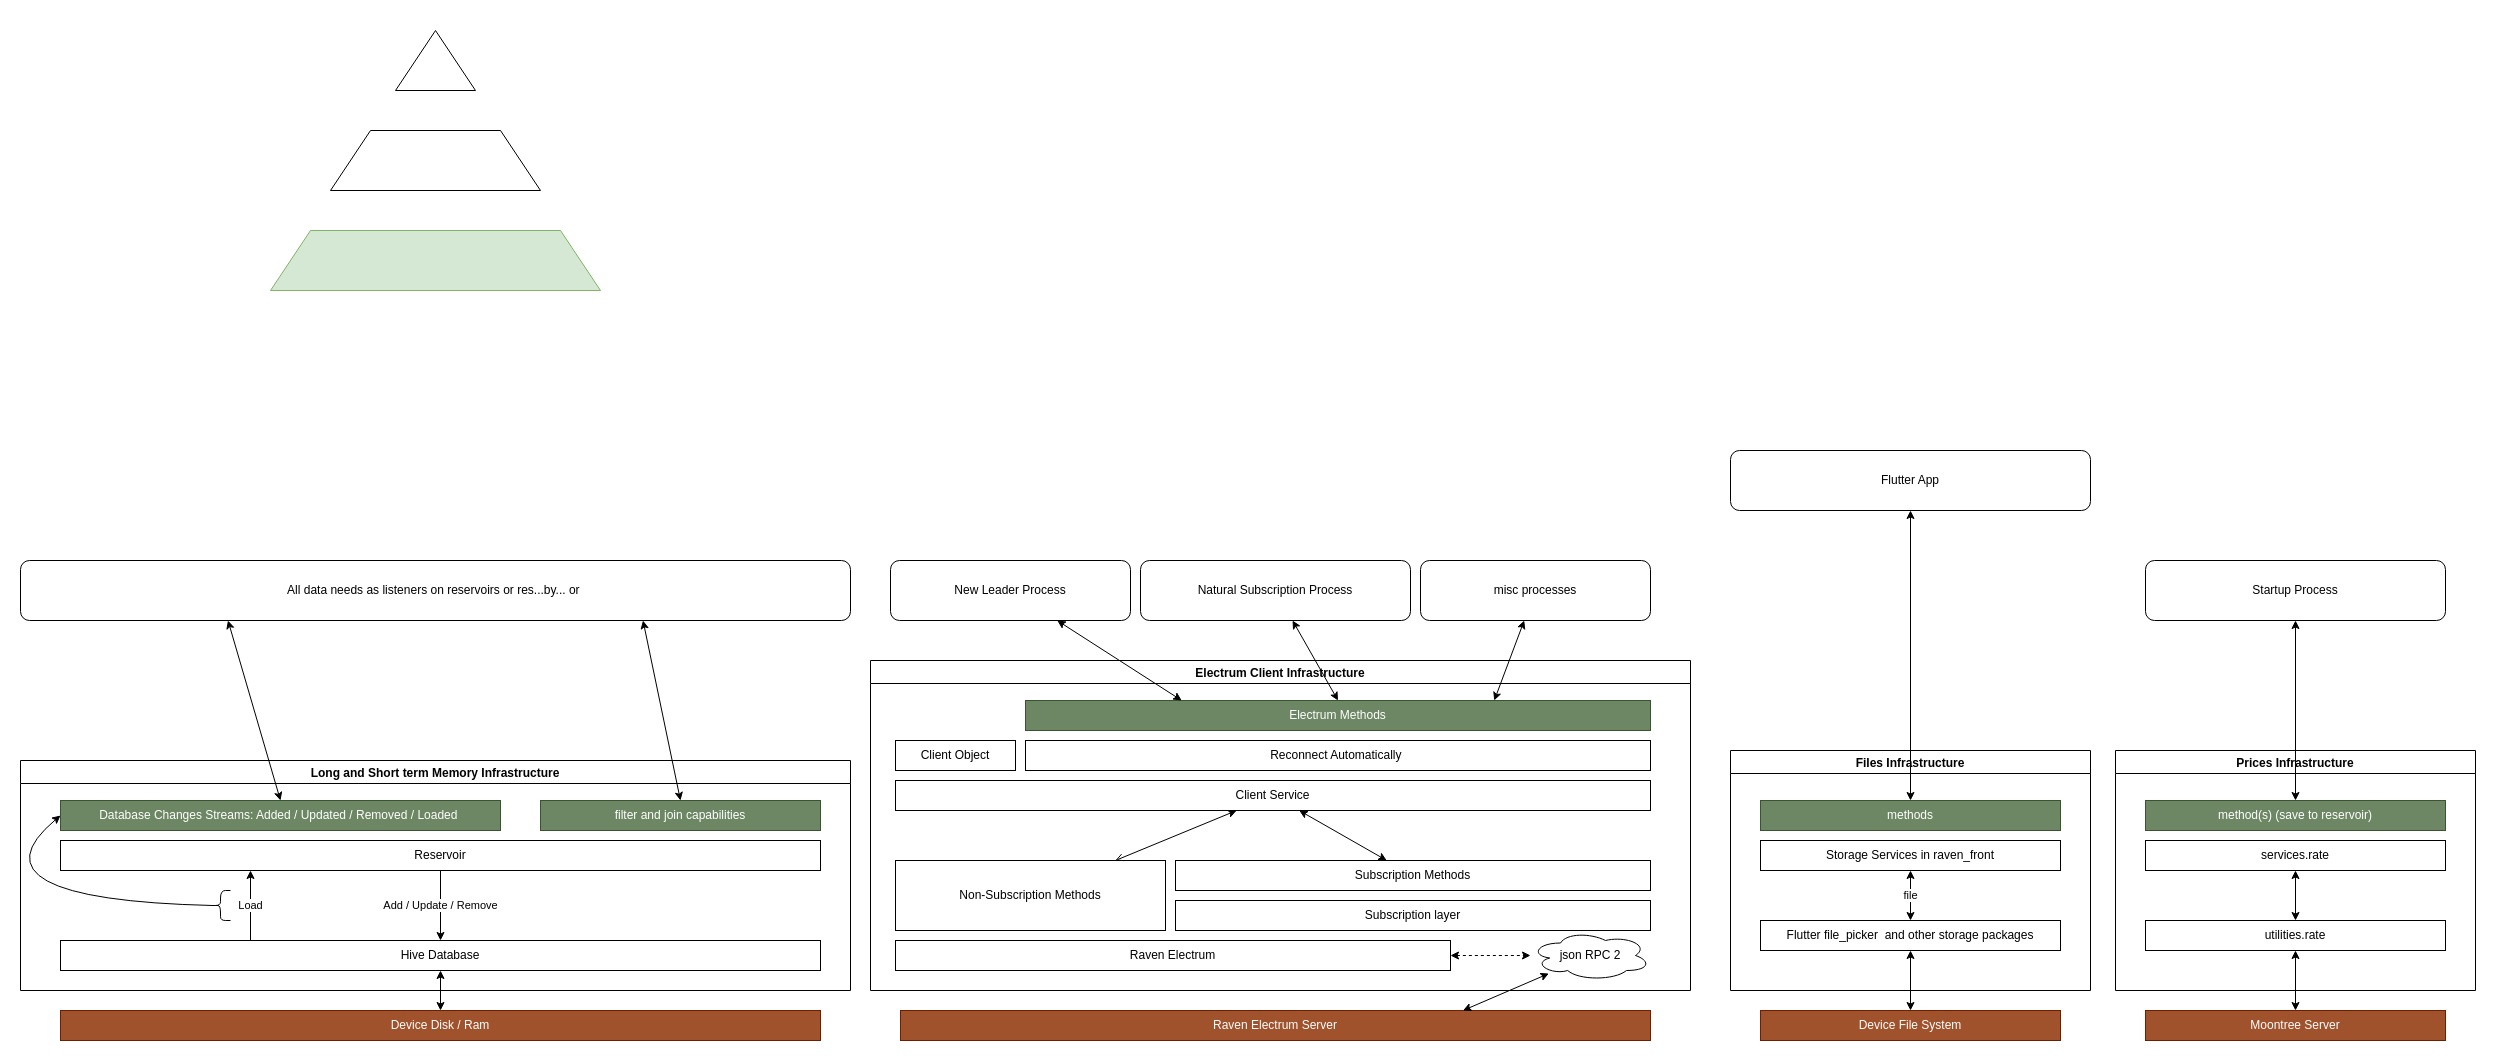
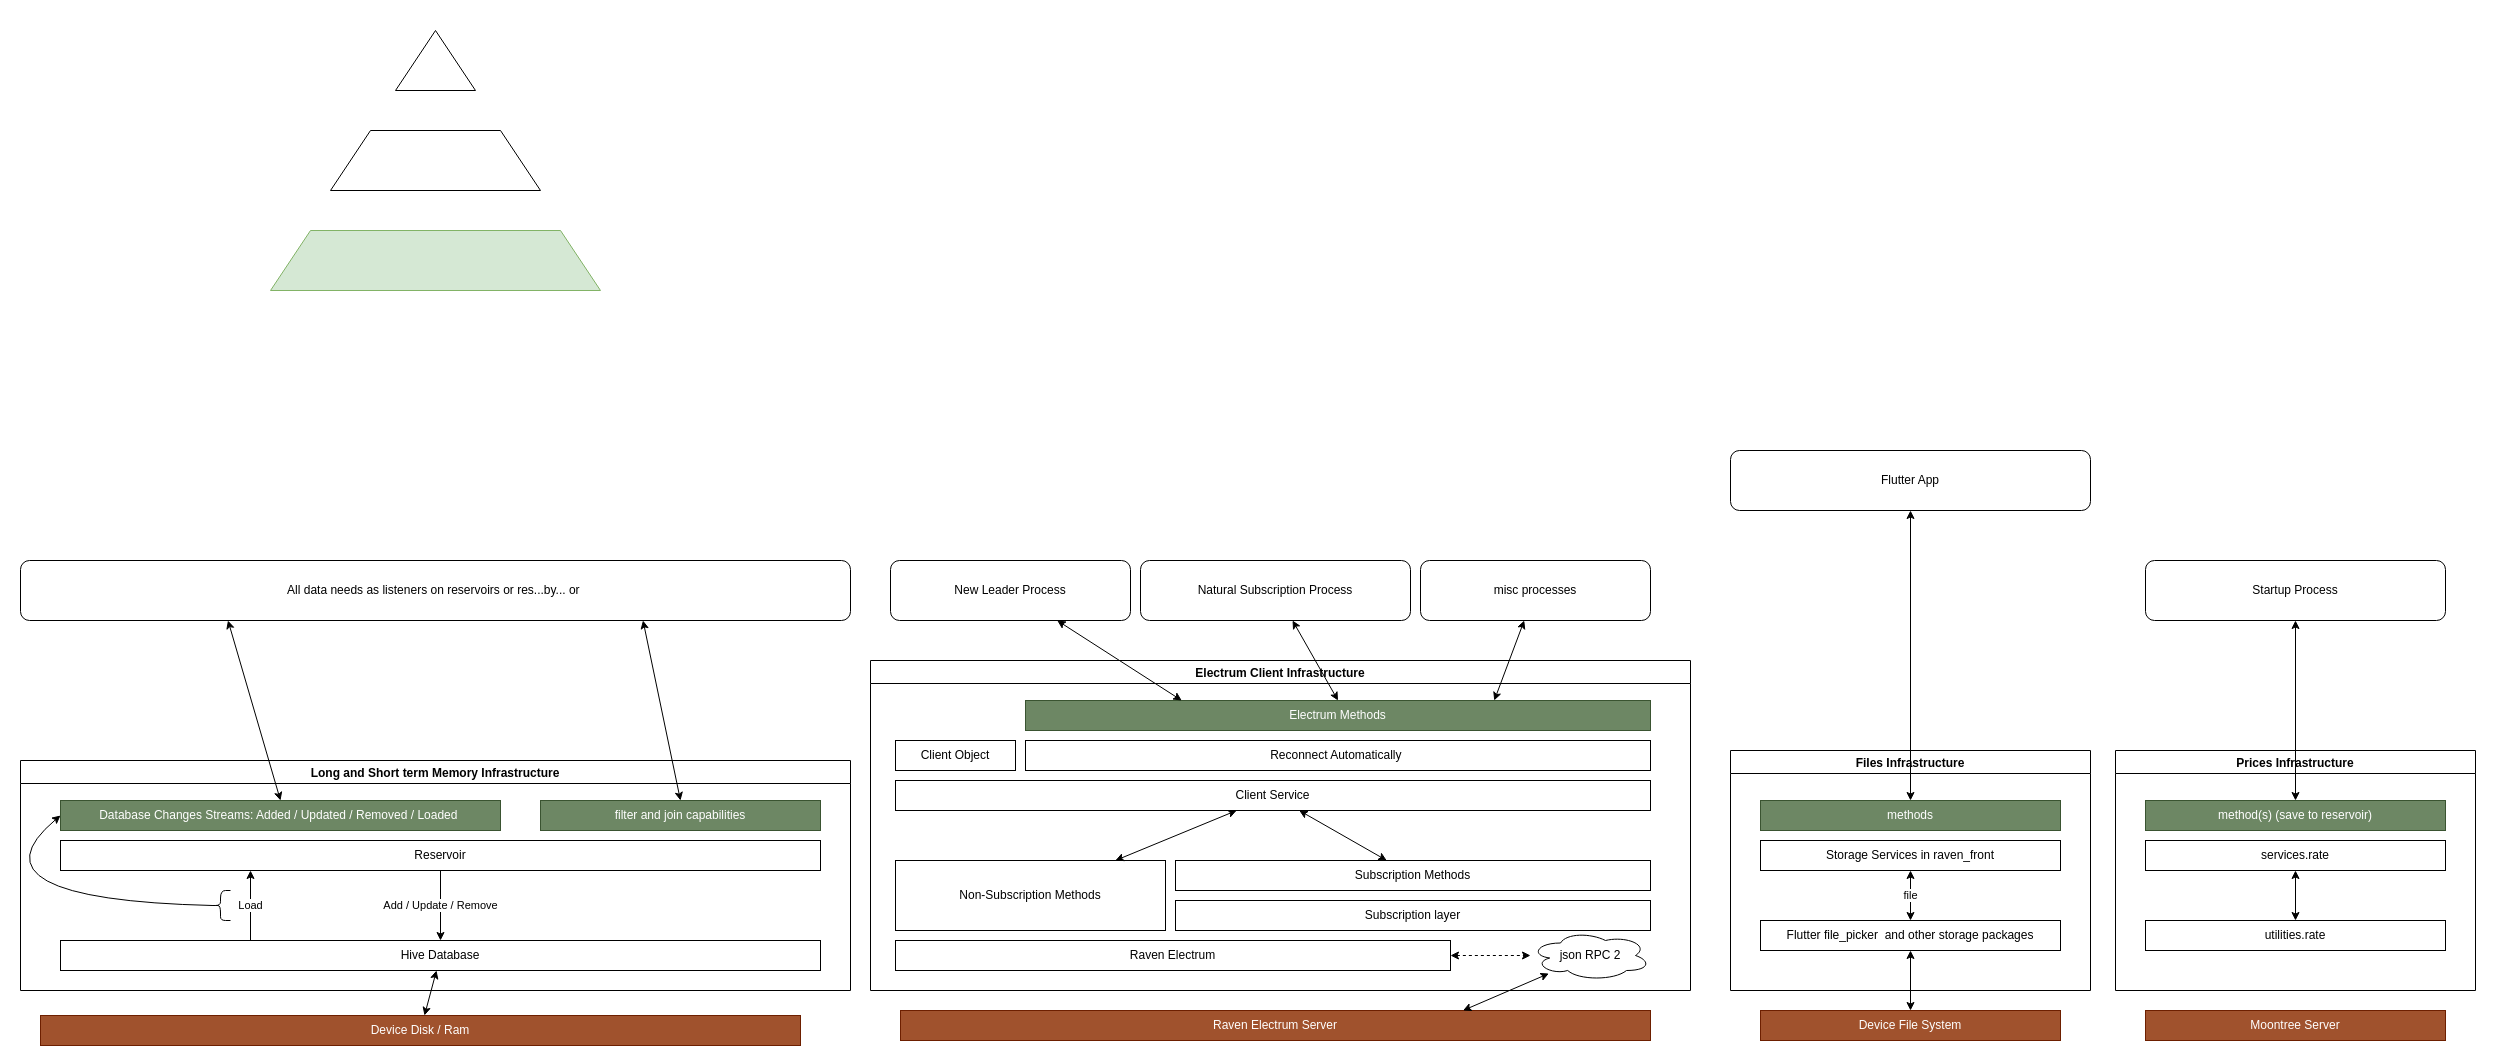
edge "Client Service" -- "Non-Subscription Methods": arrowhead open -> classic
edge "utilities.rate" -- "Moontree Server": removed
node "Device Disk / Ram": moved (441, 1026) -> (421, 1031)
